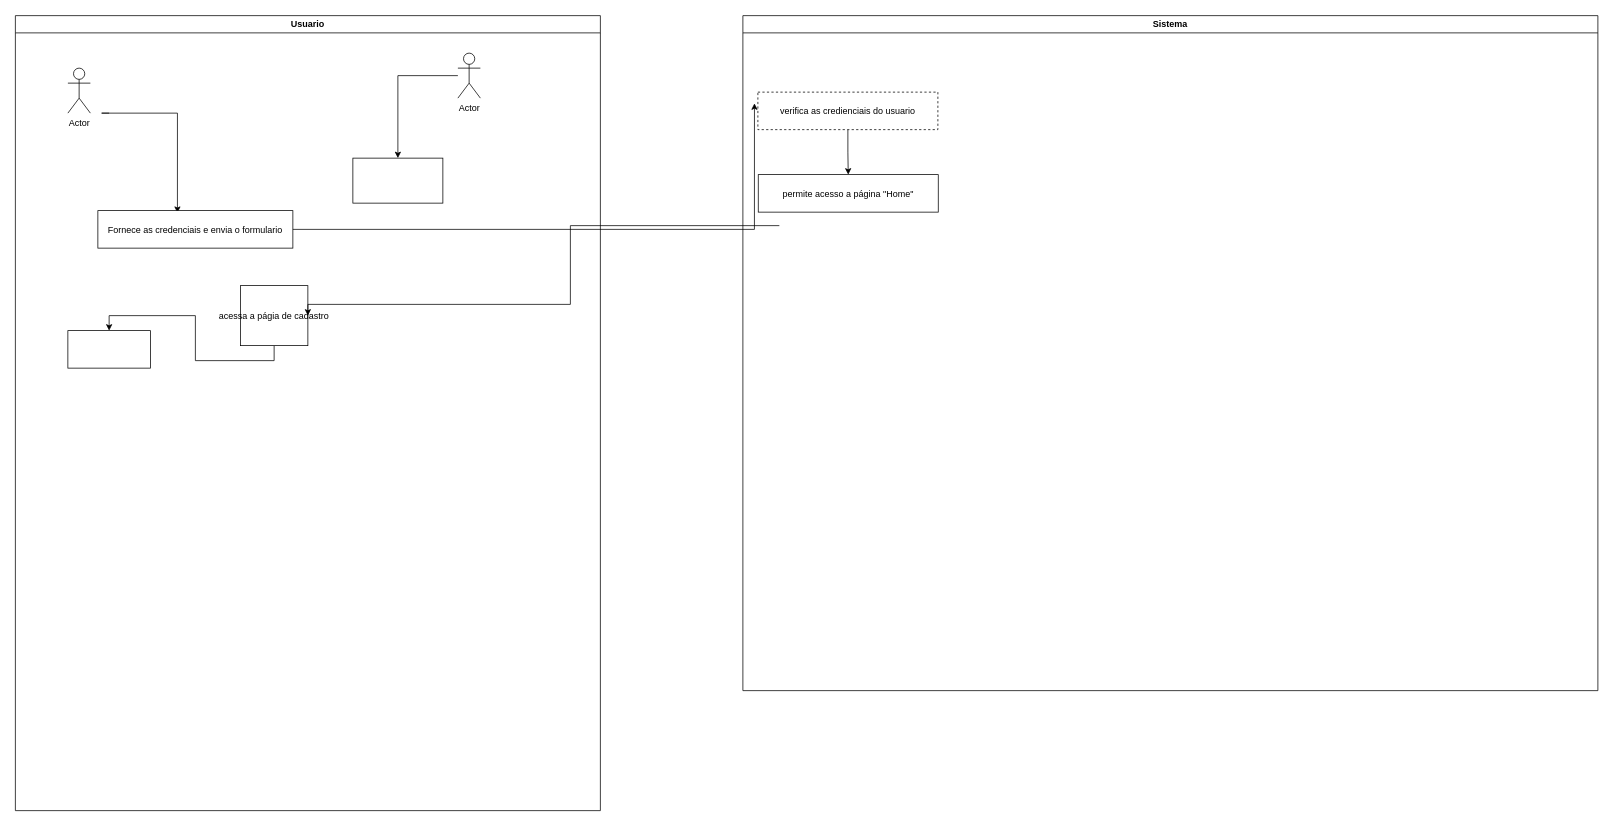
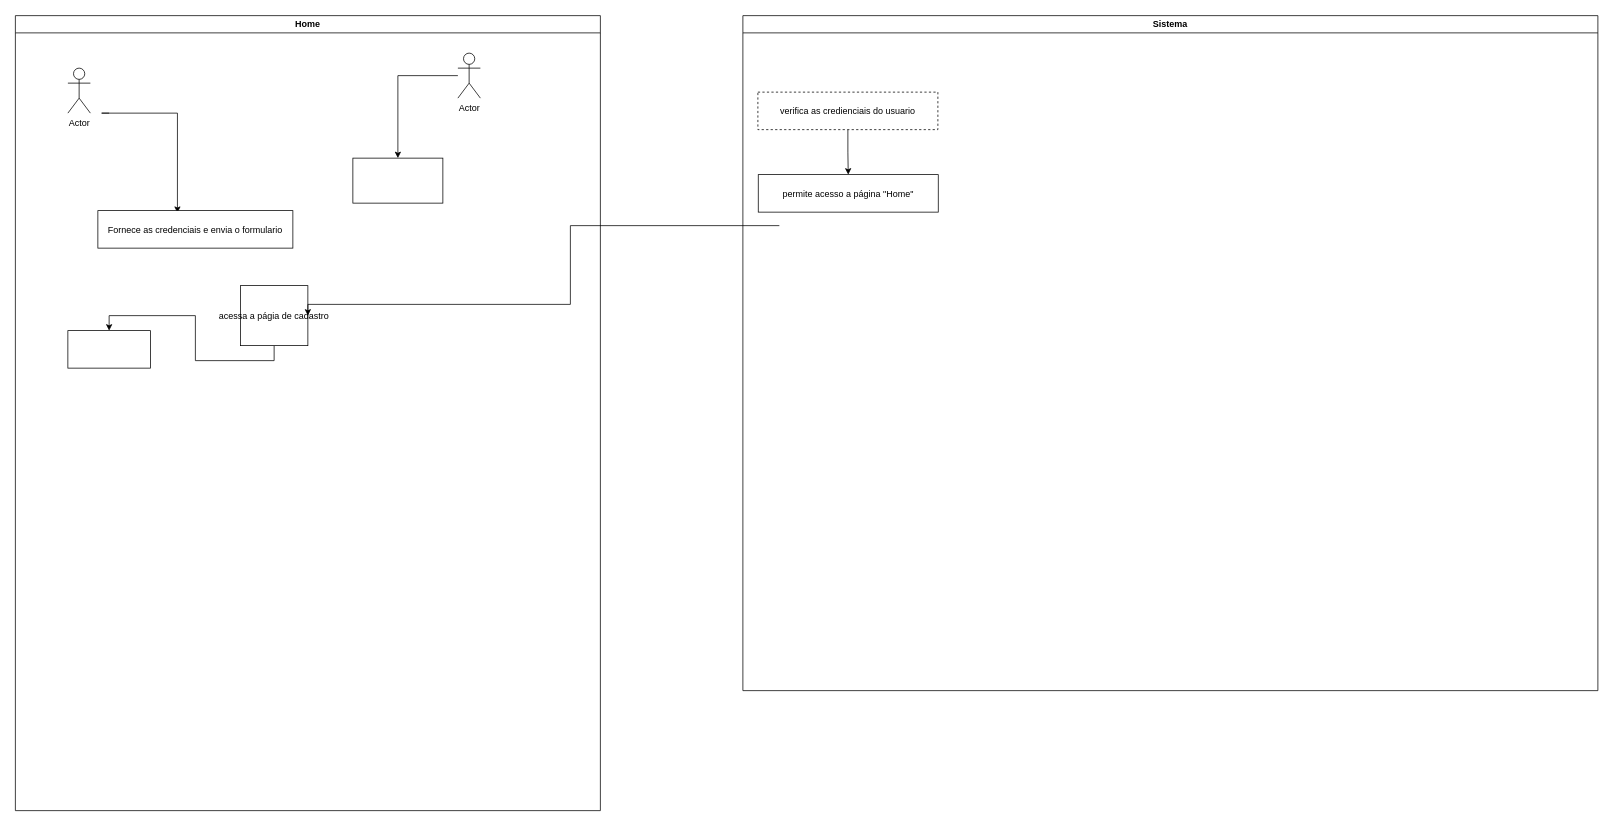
node "Usuario": label "Usuario" -> "Home"
edge "Fornece as credenciais e envia o formulario" -> "verifica as credienciais do usuario": removed
